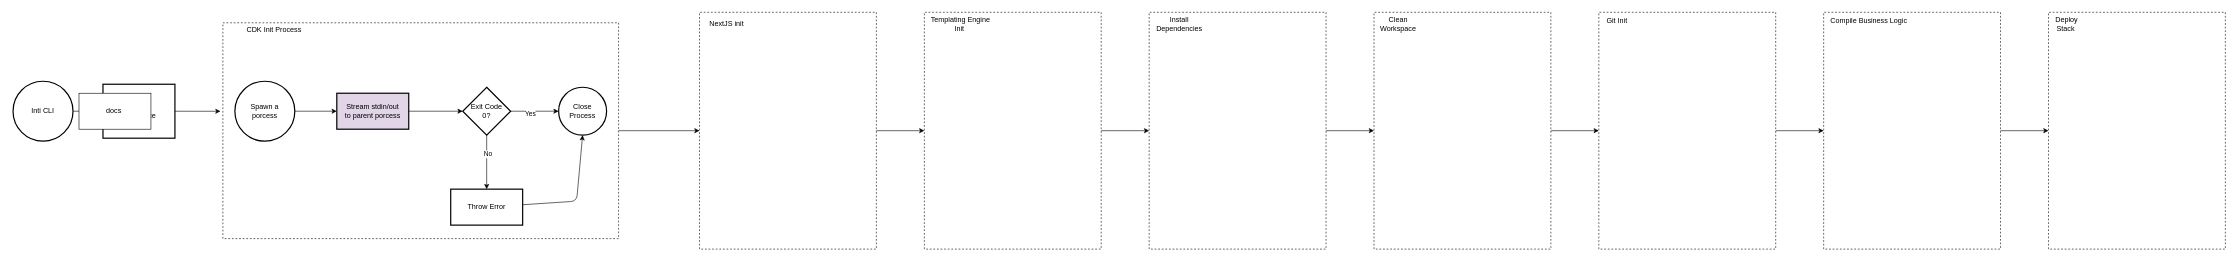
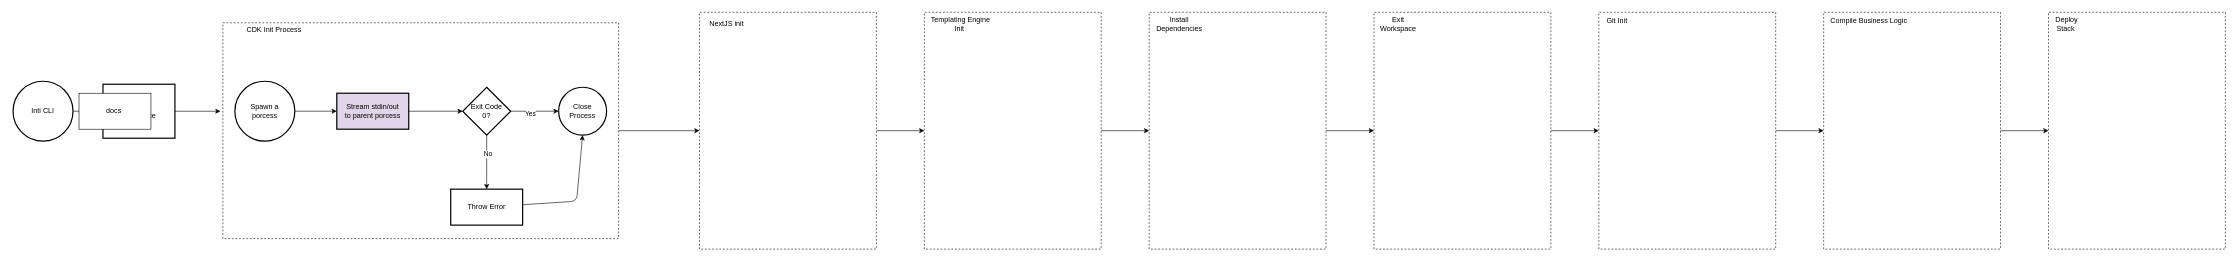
node "Clean Workspace": label "Clean Workspace" -> "Exit Workspace"
